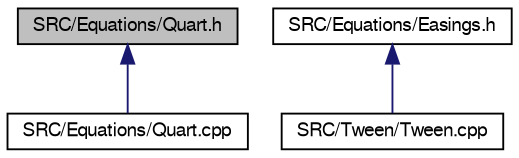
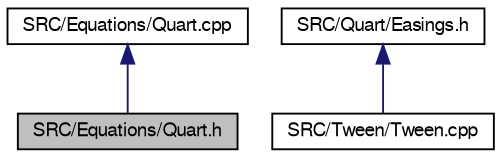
node "SRC/Equations/Easings.h": label "SRC/Equations/Easings.h" -> "SRC/Quart/Easings.h"
edge "SRC/Equations/Quart.cpp" -> "SRC/Equations/Quart.h": reversed
